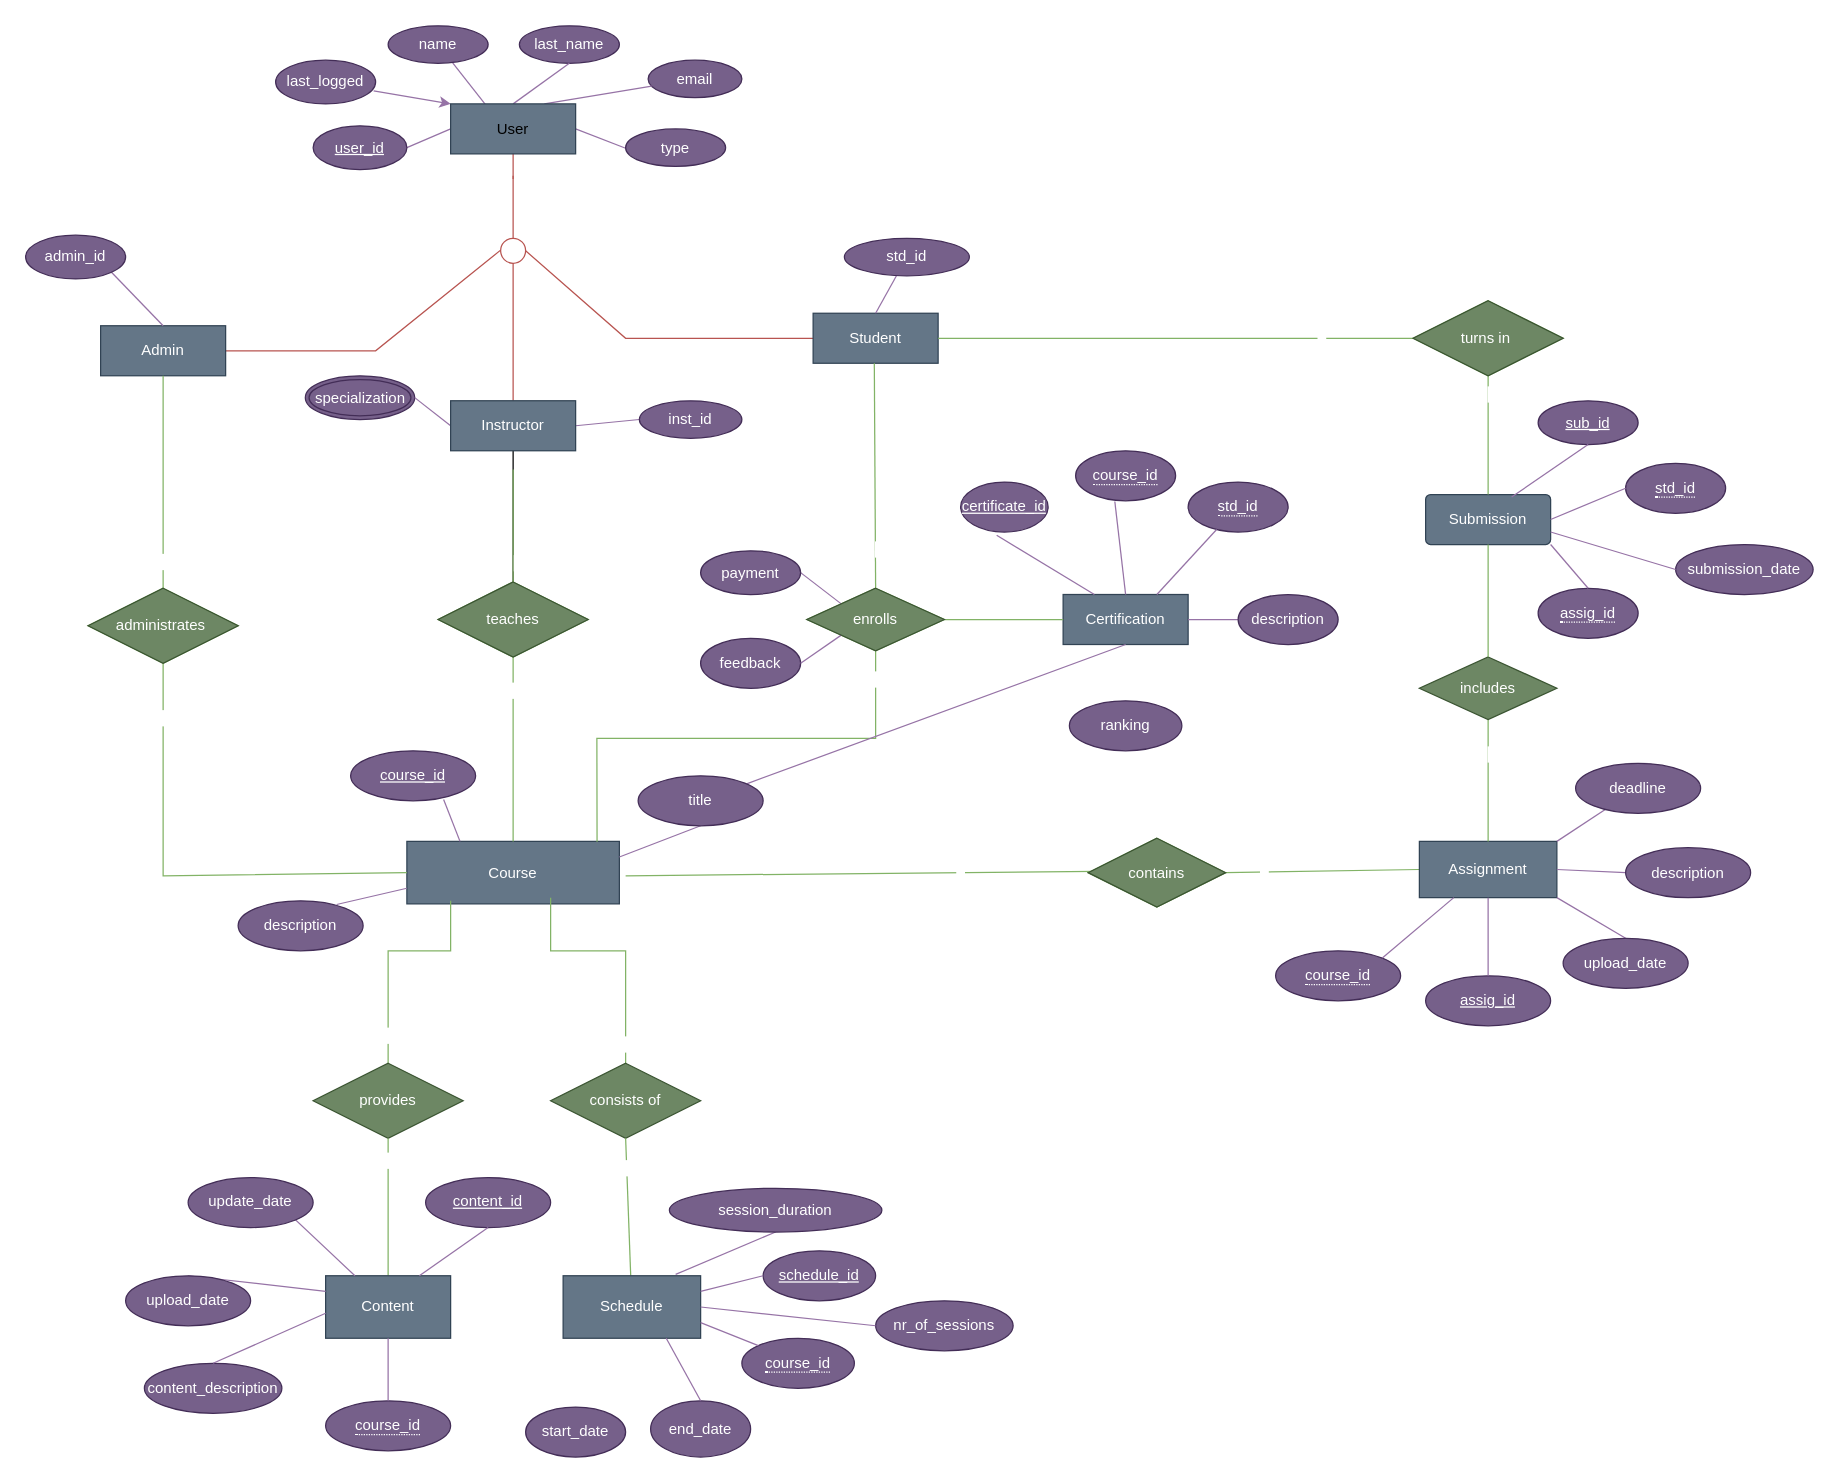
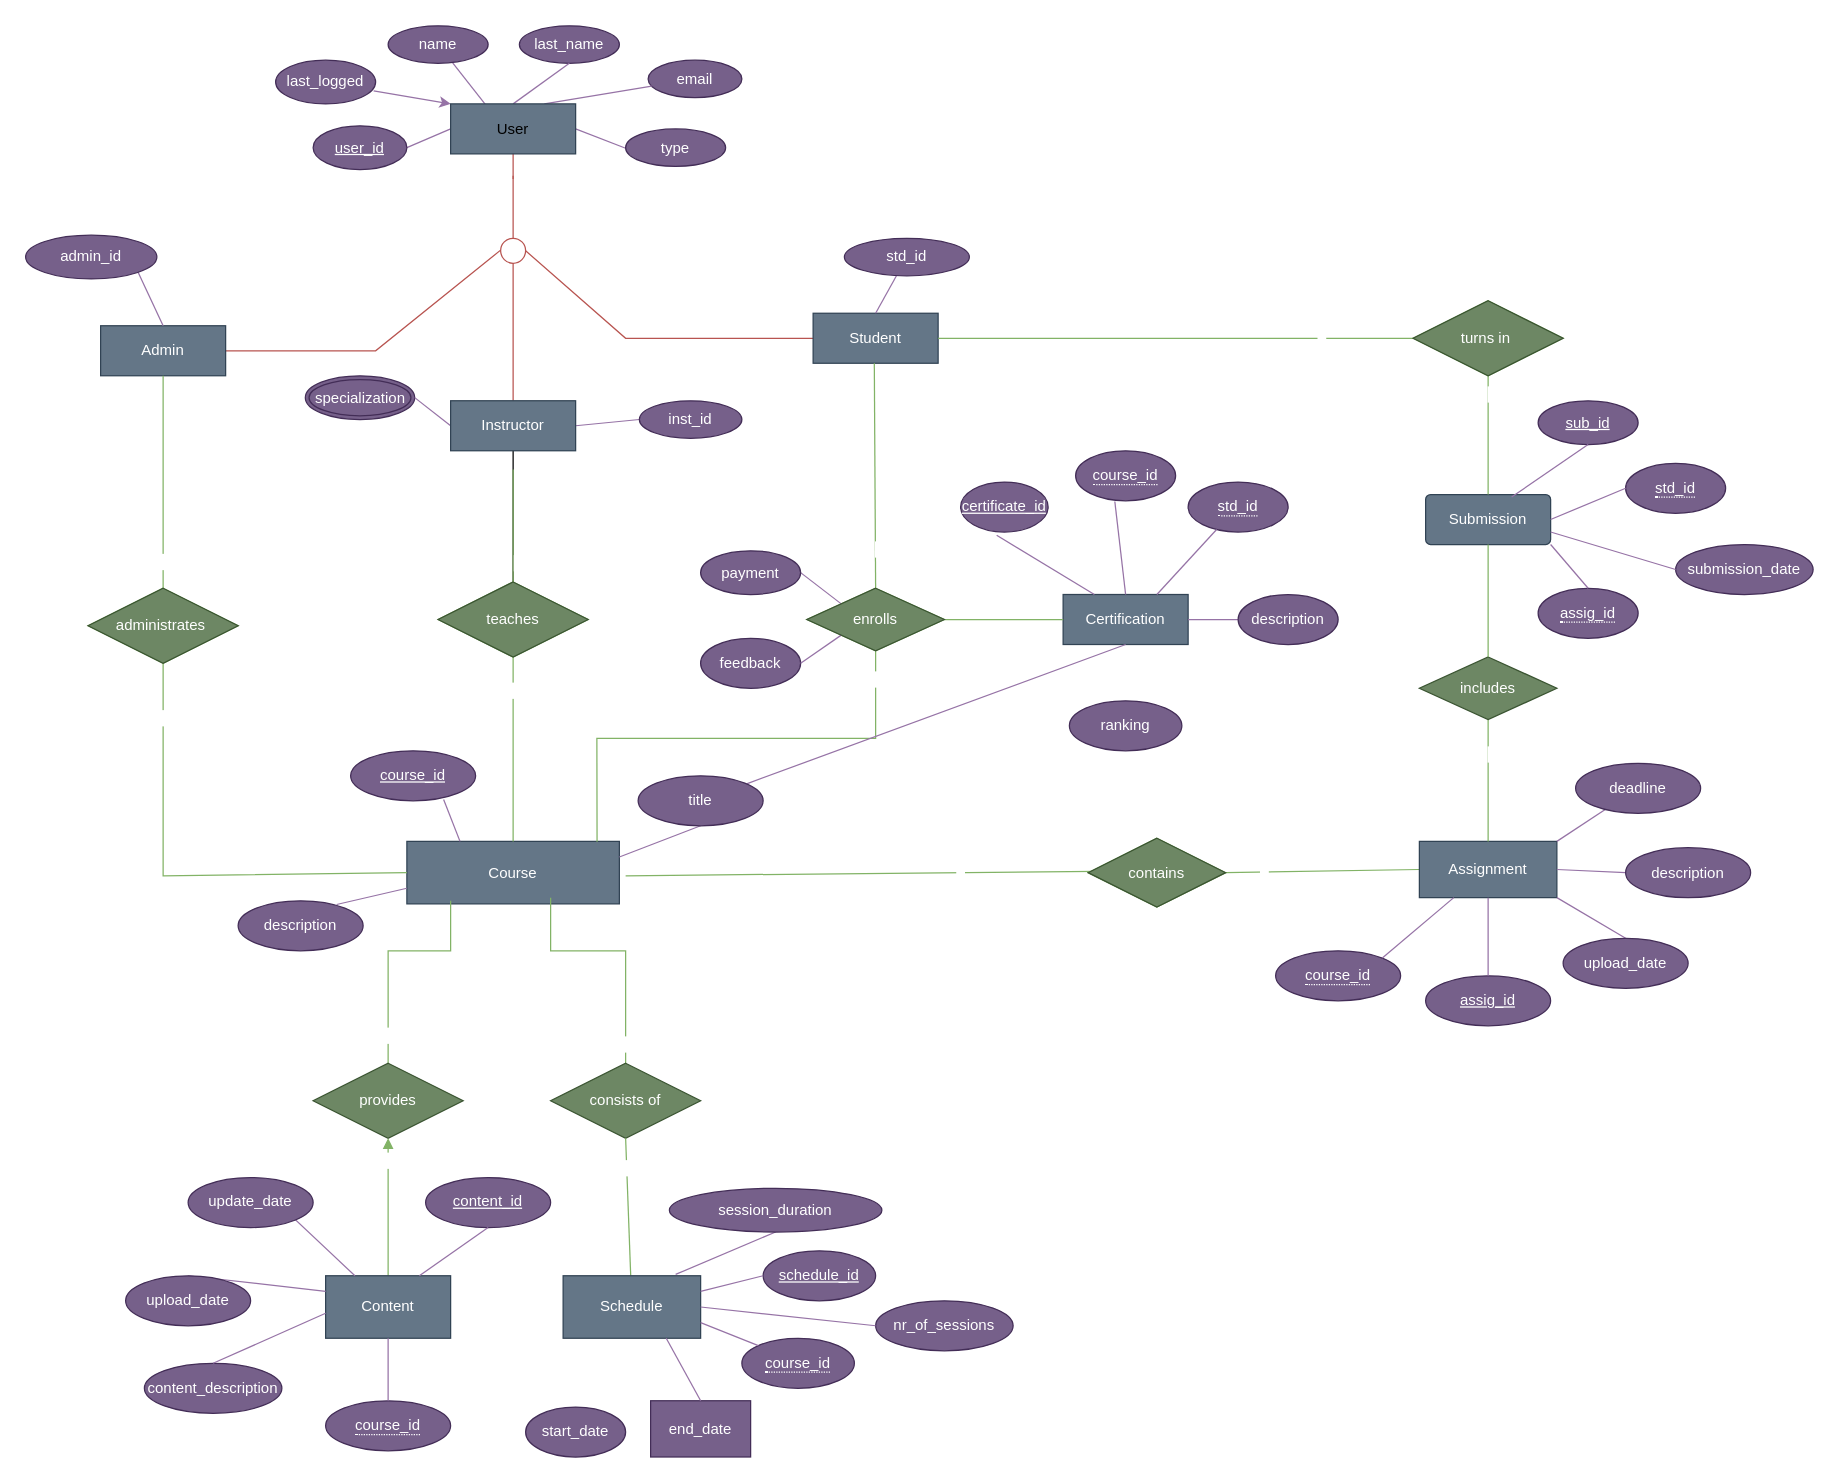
node "admin_id": size 100x44 -> 131x44
edge "provides" -- "Content": arrowhead none -> block
node "end_date": shape ellipse -> rectangle
